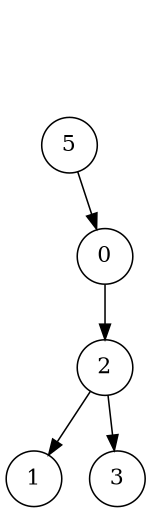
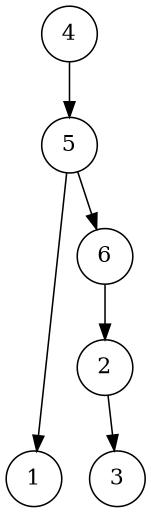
node "4": added
node "0": label "0" -> "6"
edge "2" -> "1": now "5" -> "1"
